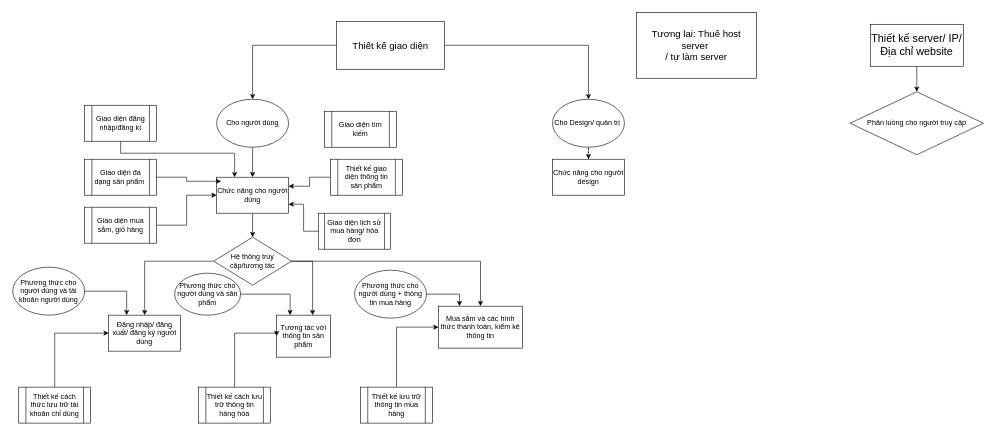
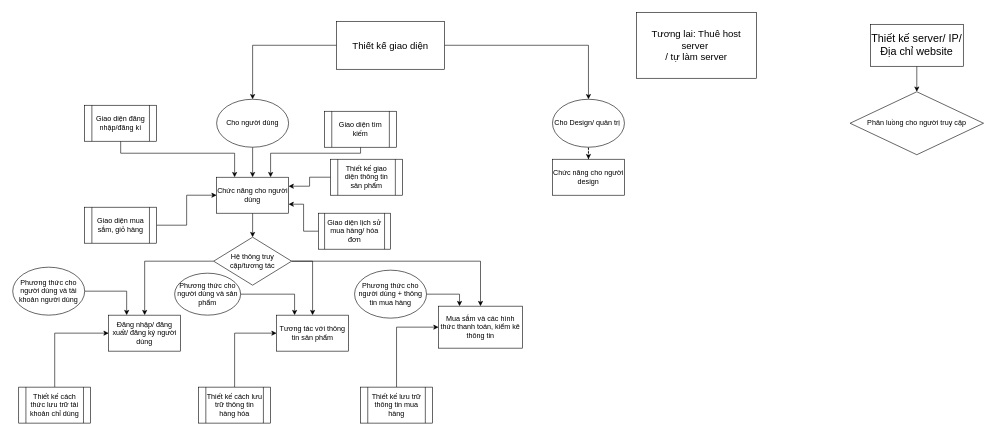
edge "Giao diện tìm kiếm" -> "Chức năng cho người dùng": added
node "Giao diện đa dạng sản phẩm": removed
edge "Giao diện đa dạng sản phẩm" -> "Chức năng cho người dùng": removed
node "Tương tác với thông tin sản phẩm": size 54x42 -> 72x36
